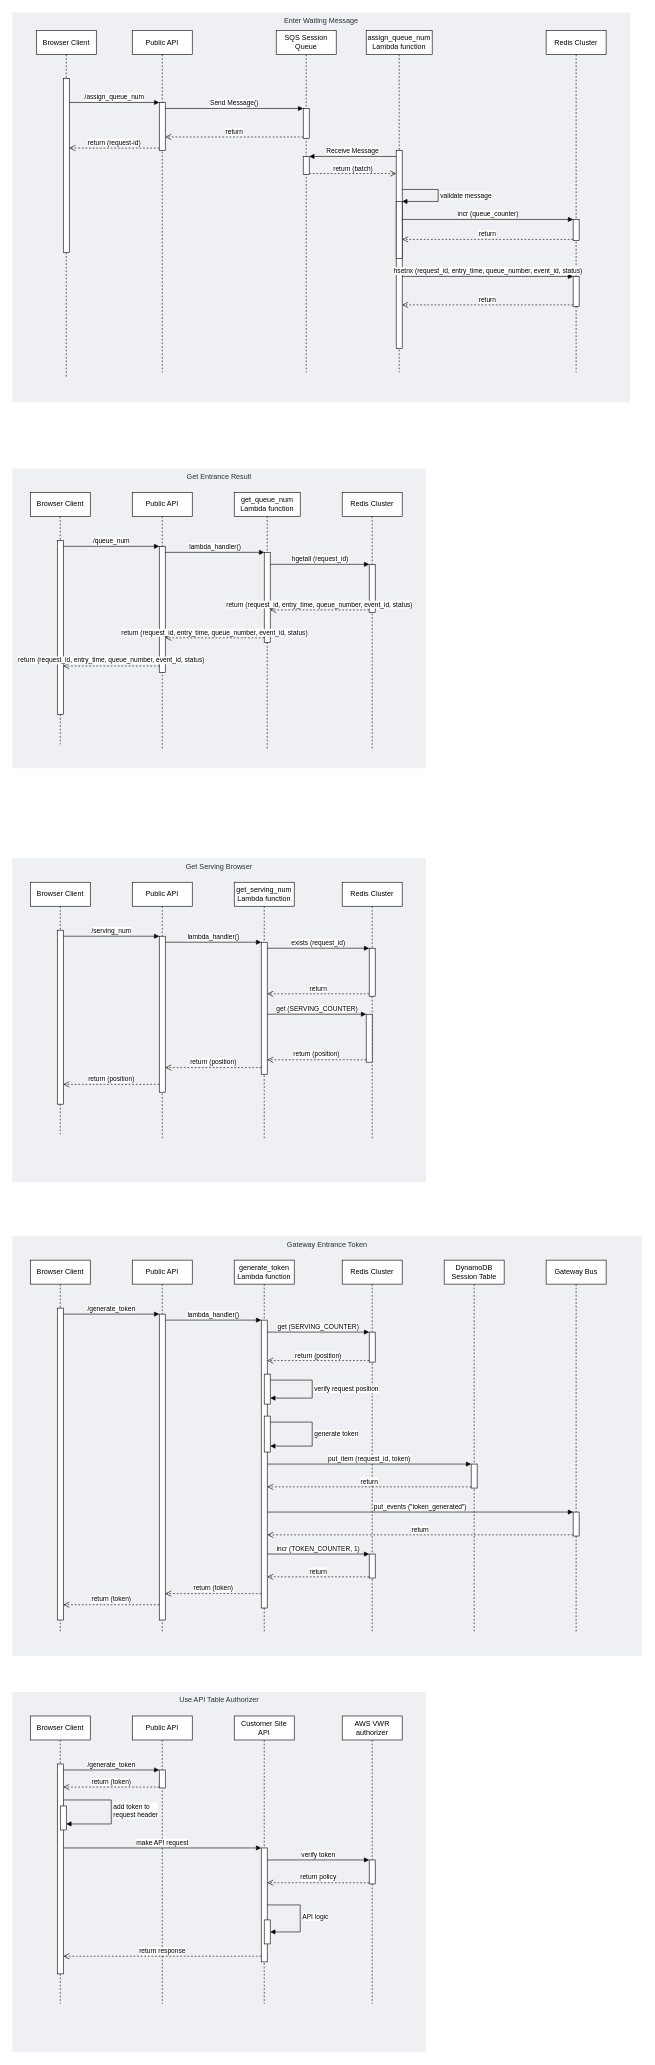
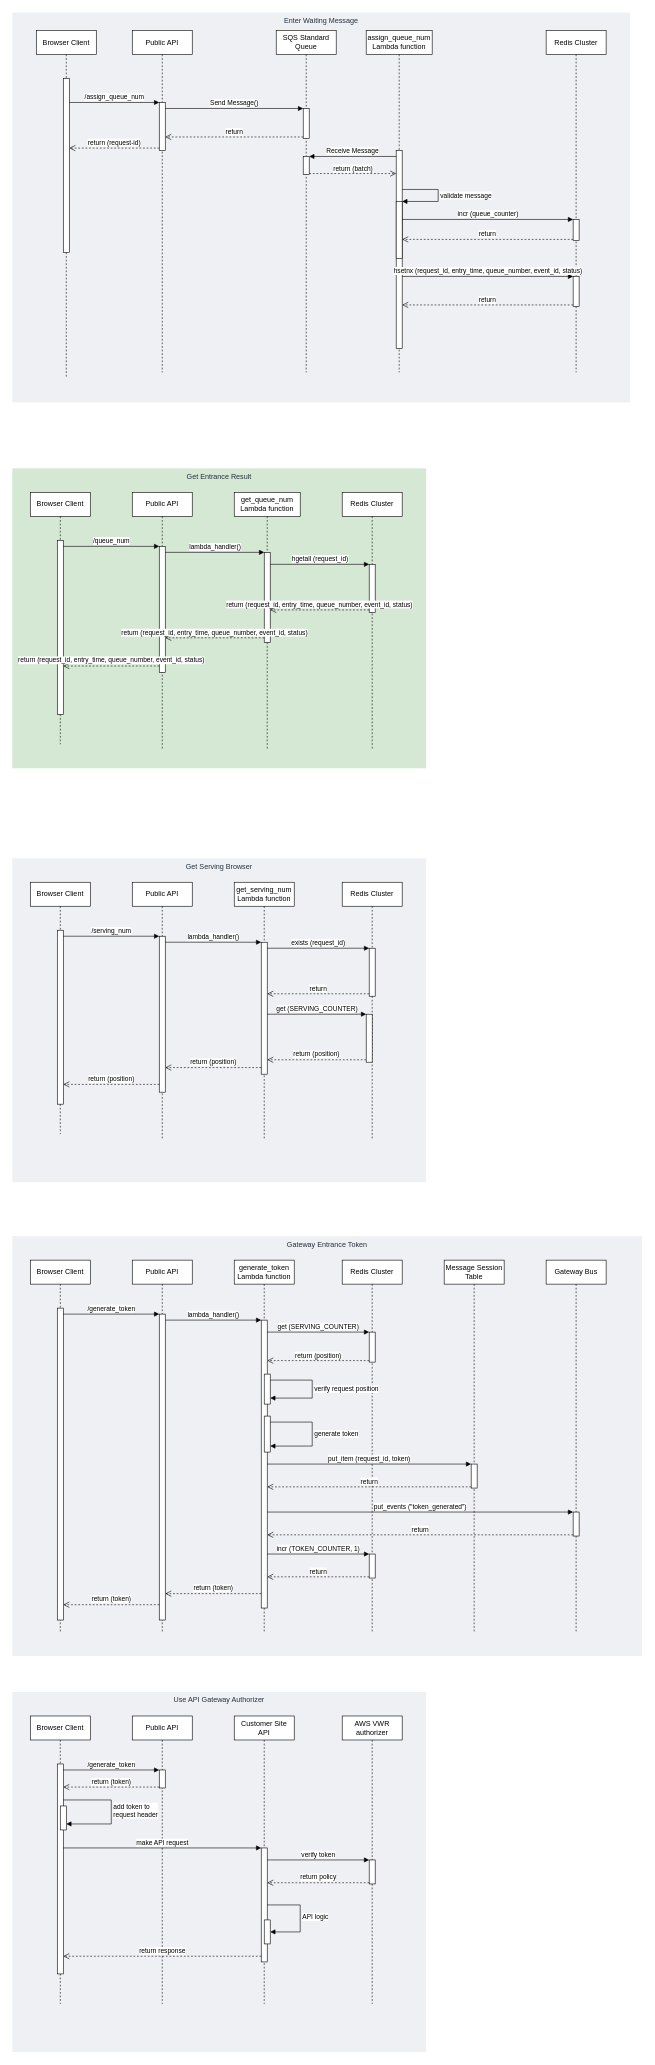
node "SQS Session Queue": label "SQS Session Queue" -> "SQS Standard Queue"
node "Get Entrance Result": fillcolor #eff0f3 -> #d5e8d4
node "DynamoDB Session Table": label "DynamoDB Session Table" -> "Message Session Table"
node "Use API Table Authorizer": label "Use API Table Authorizer" -> "Use API Gateway Authorizer"
